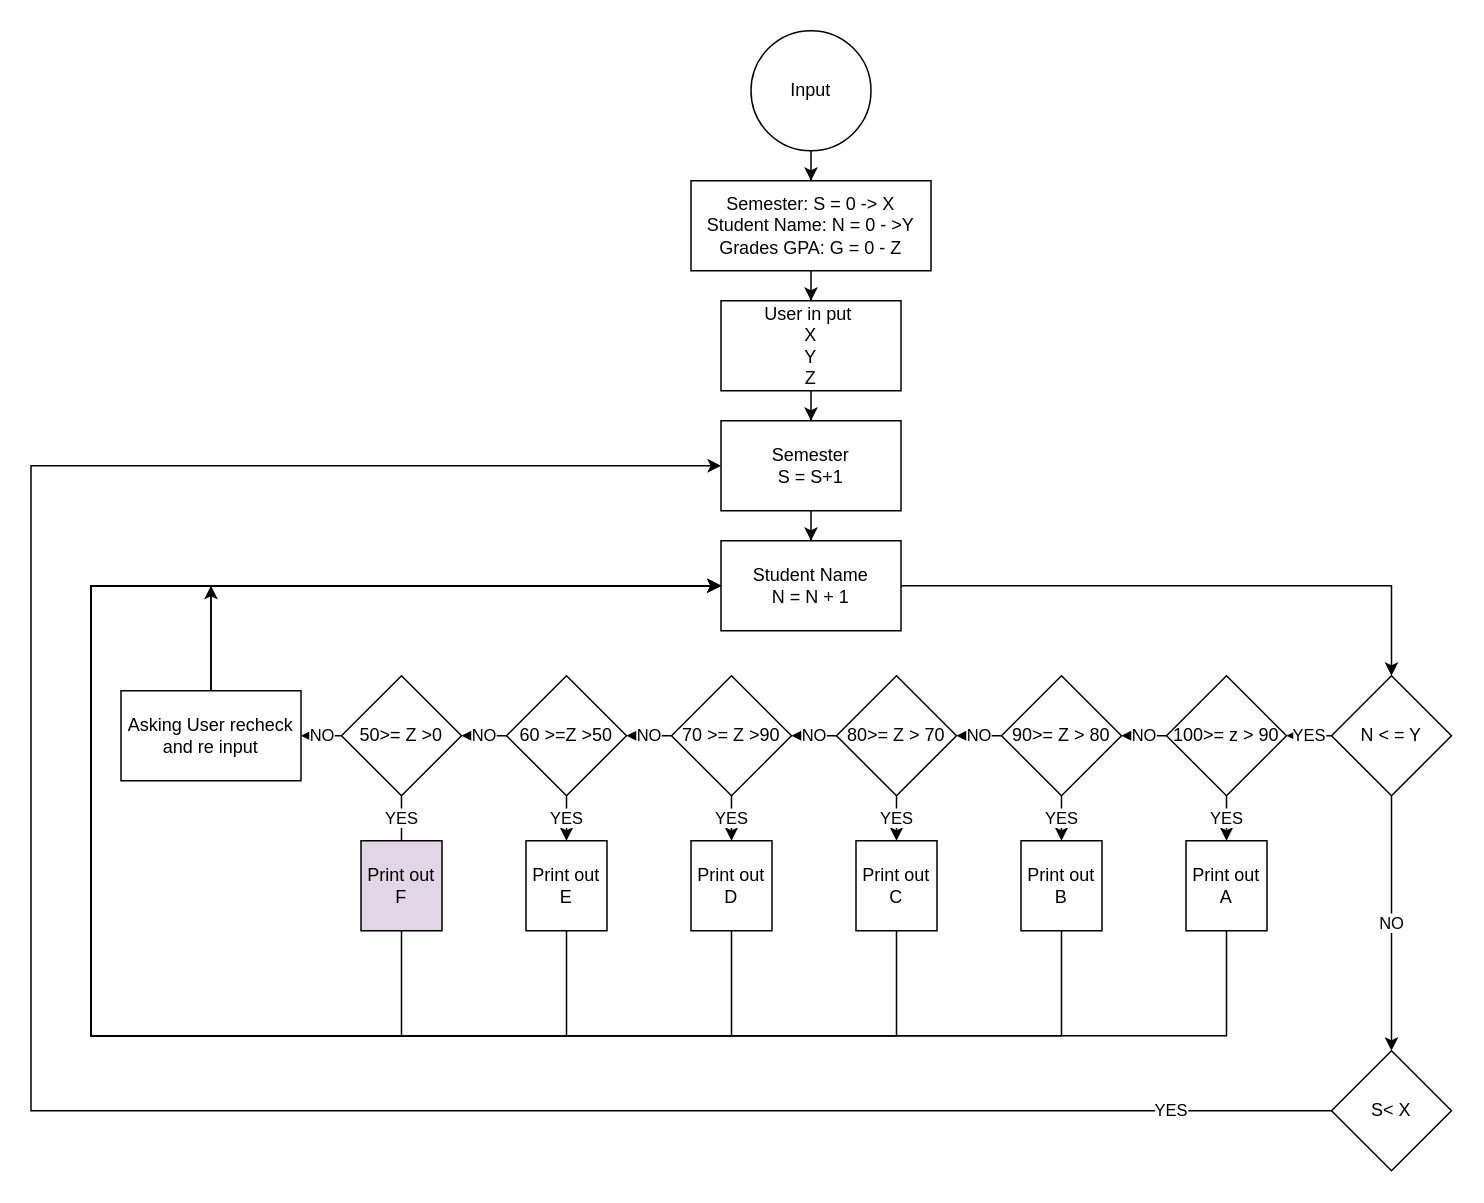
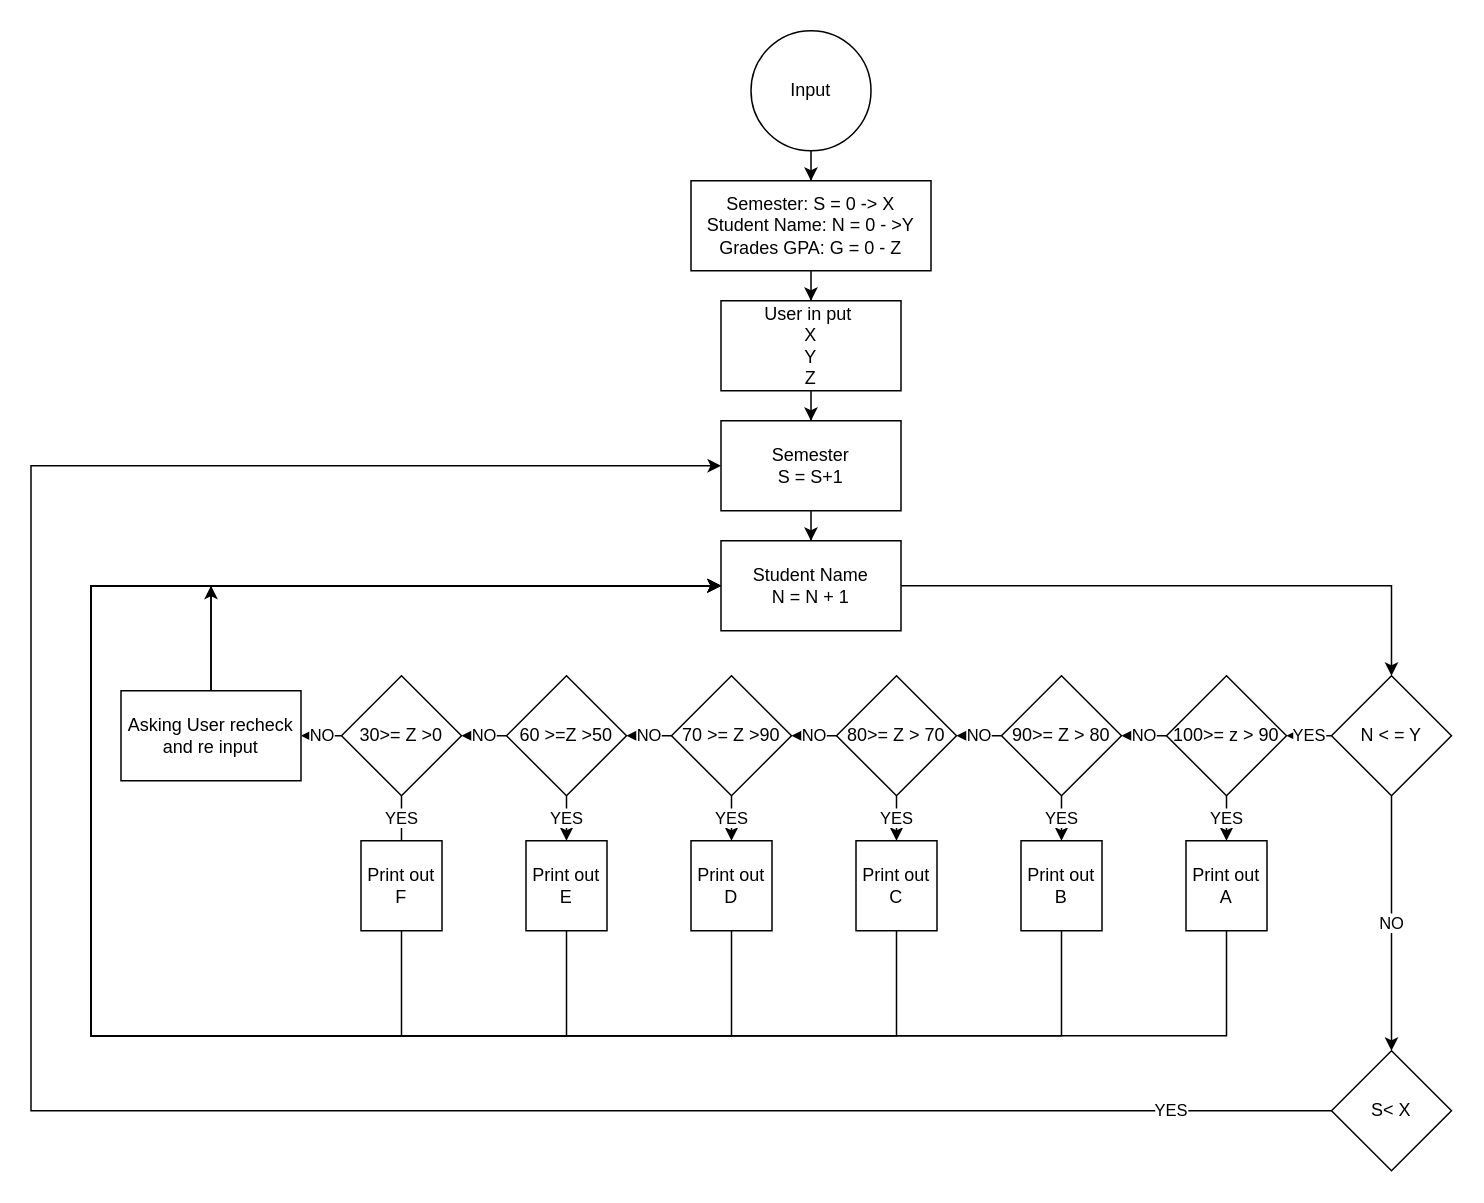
node "50>= Z >0": label "50>= Z >0" -> "30>= Z >0"
node "Print out F": fillcolor #e1d5e7 -> #ffffff
